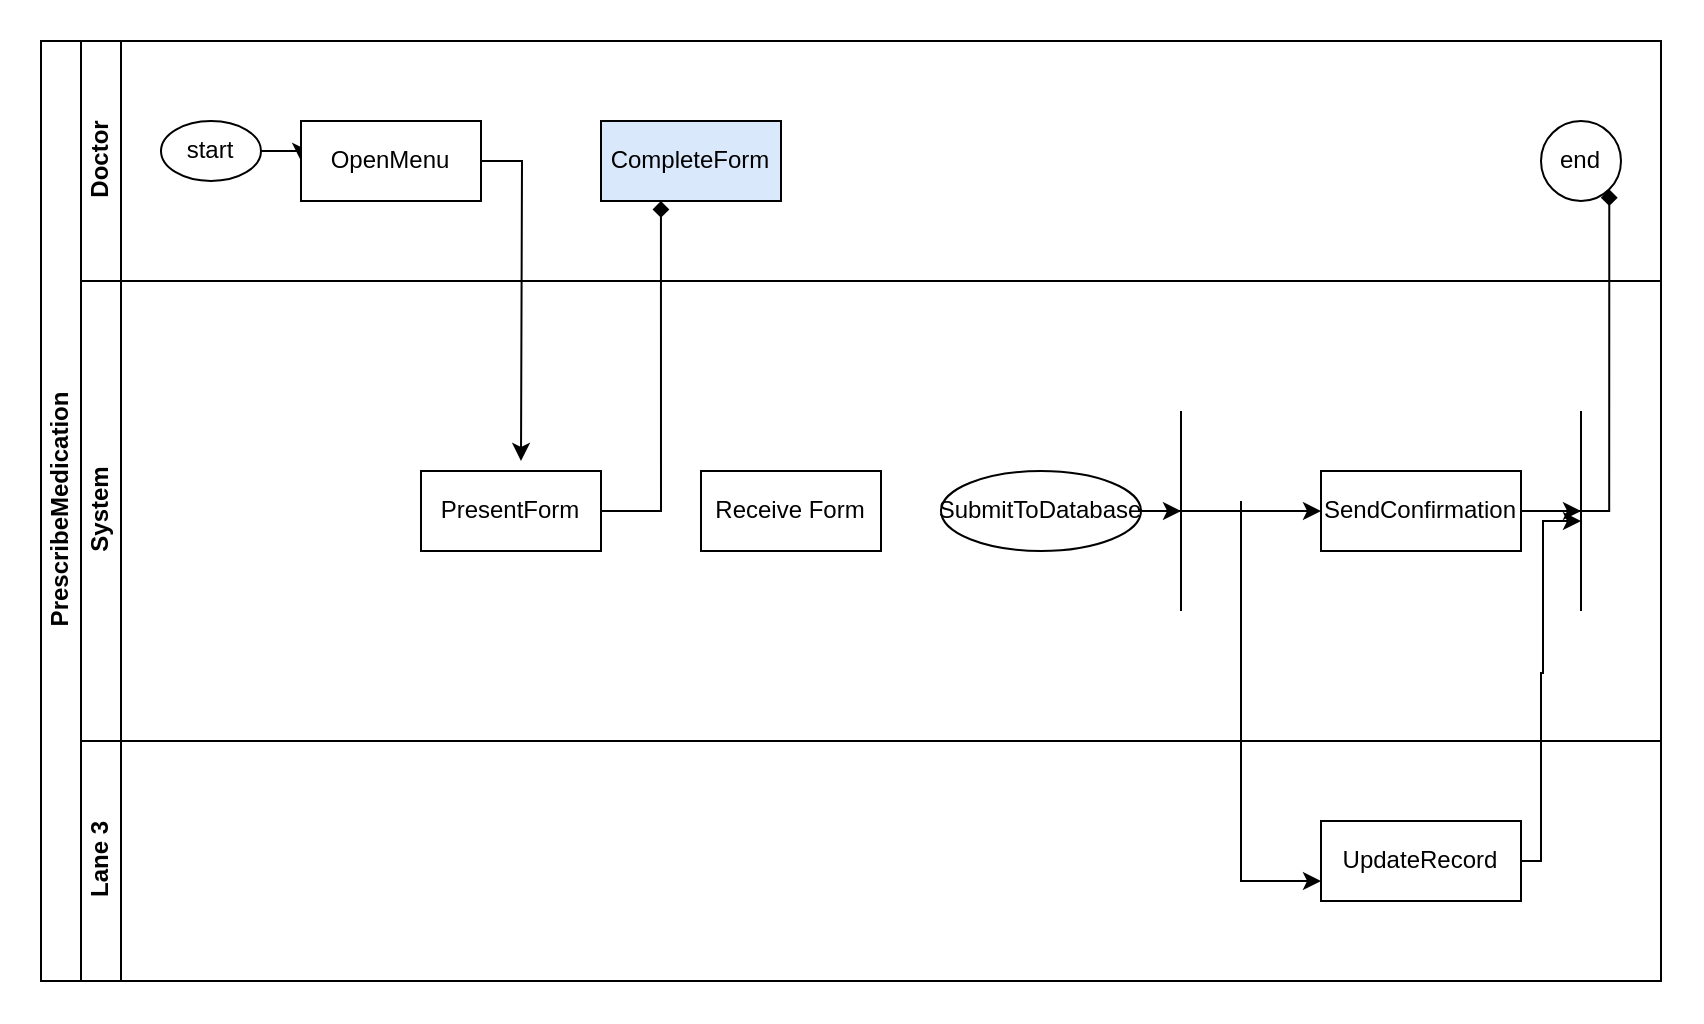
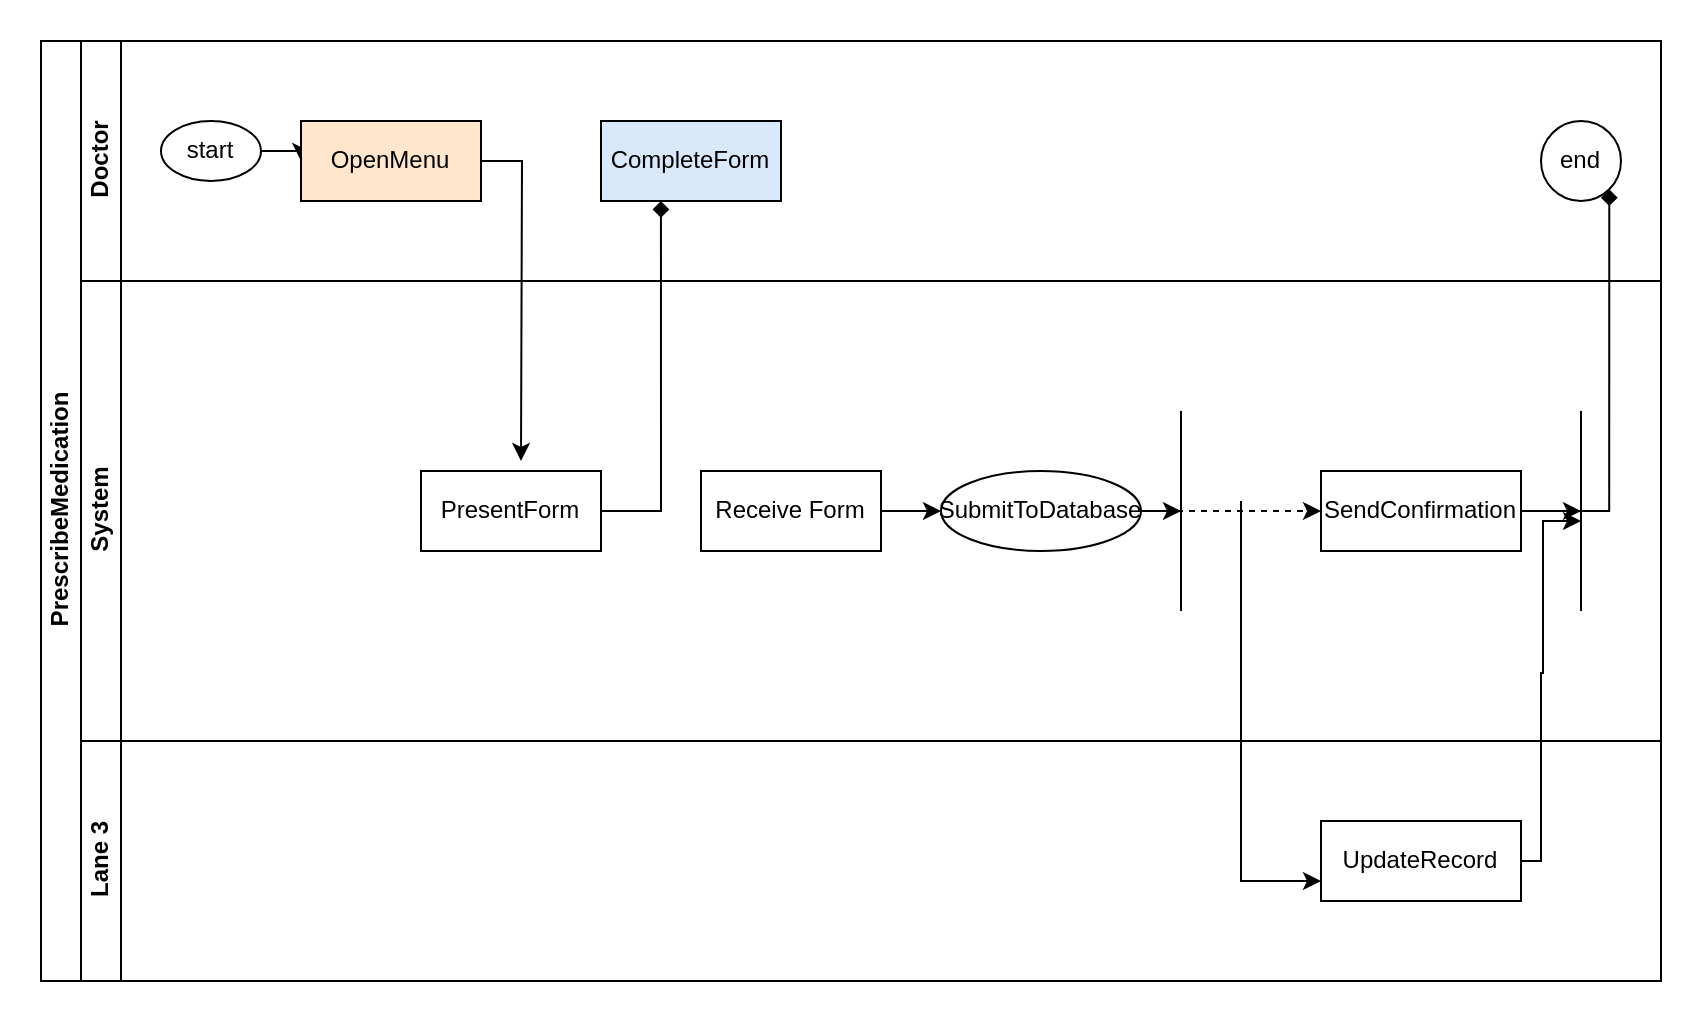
node "OpenMenu": fillcolor #ffffff -> #ffe6cc
edge "Receive Form" -> "SubmitToDatabase": added
edge "SubmitToDatabase" -> "SendConfirmation": style solid -> dashed
